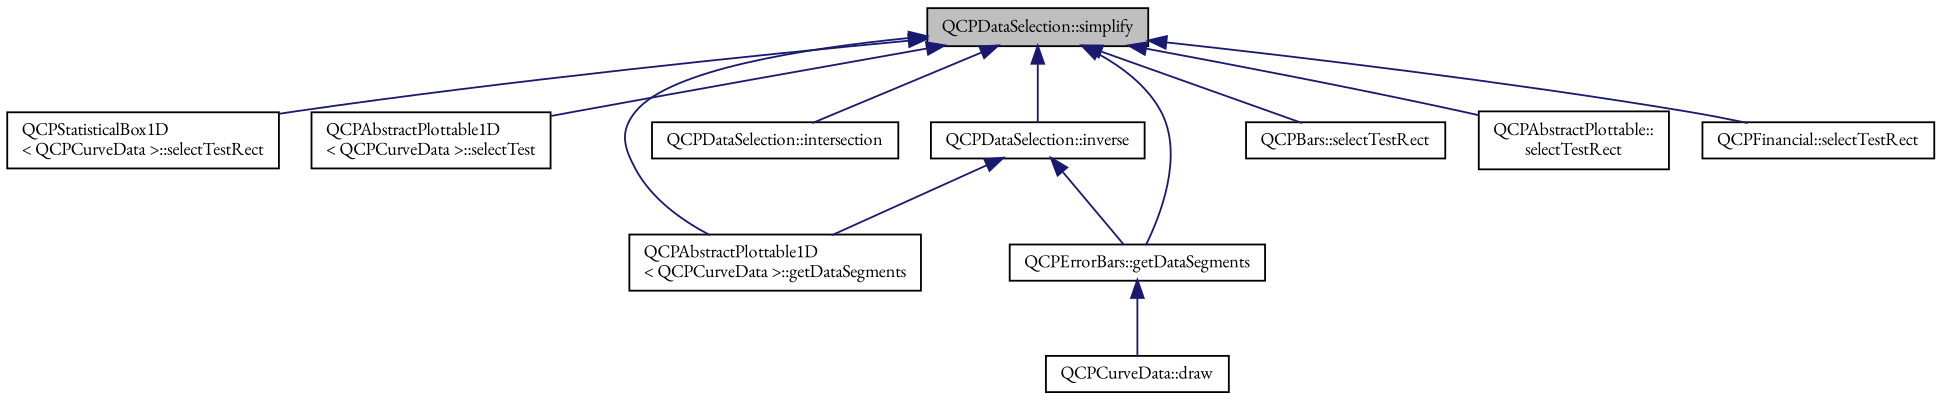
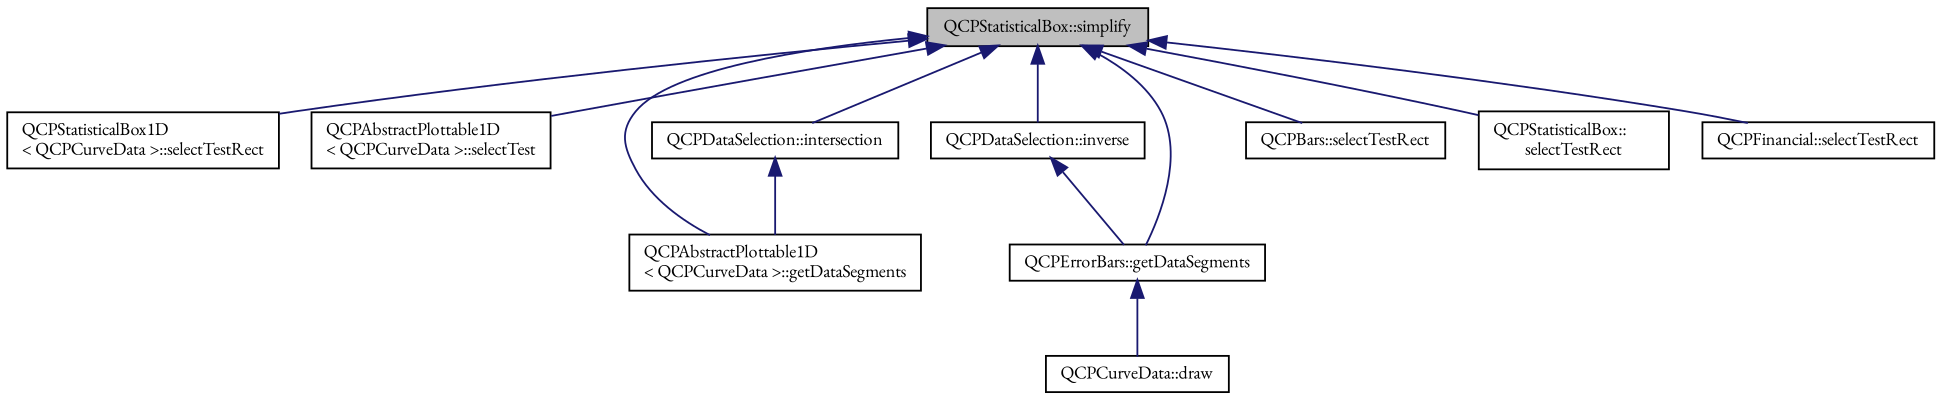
node "QCPDataSelection::simplify": label "QCPDataSelection::simplify" -> "QCPStatisticalBox::simplify"
node "QCPAbstractPlottable:: selectTestRect": label "QCPAbstractPlottable:: selectTestRect" -> "QCPStatisticalBox:: selectTestRect"
edge "QCPAbstractPlottable1D < QCPCurveData >::getDataSegments" -> "QCPDataSelection::inverse": now "QCPAbstractPlottable1D < QCPCurveData >::getDataSegments" -> "QCPDataSelection::intersection"
